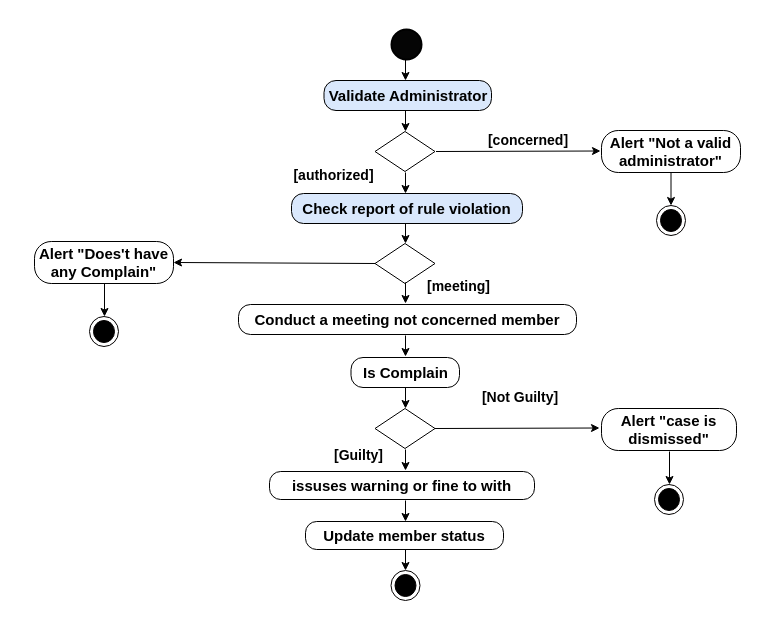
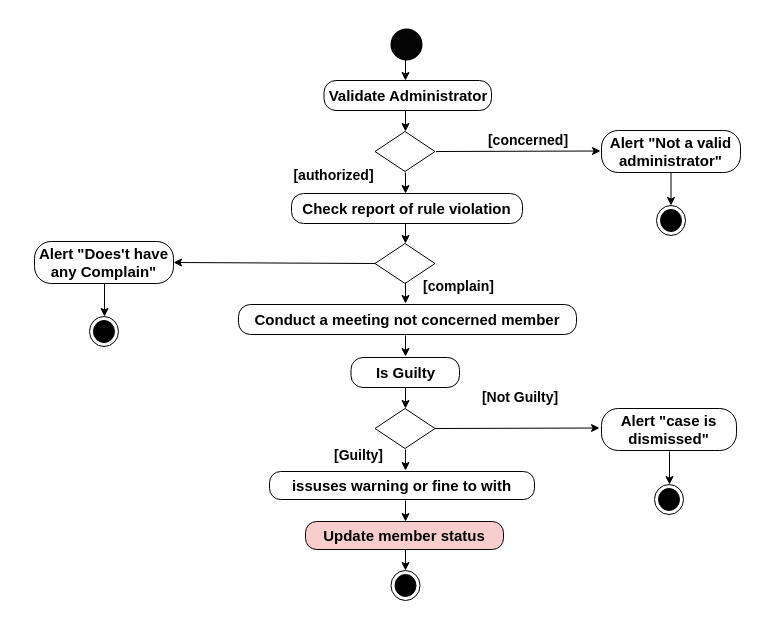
node "Validate Administrator": fillcolor #dae8fc -> #ffffff
node "Check report of rule violation": fillcolor #dae8fc -> #ffffff
node "[meeting]": label "[meeting]" -> "[complain]"
node "Is Complain": label "Is Complain" -> "Is Guilty"
node "Update member status": fillcolor #ffffff -> #f8cecc
